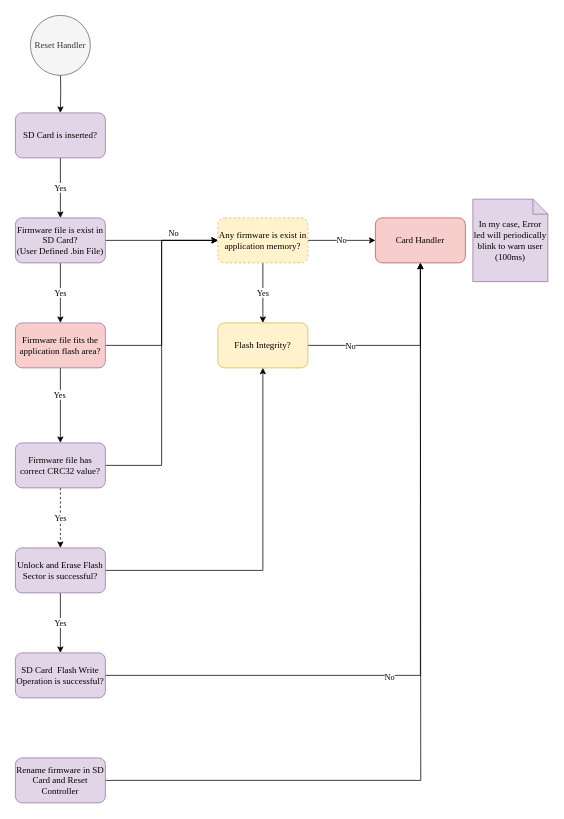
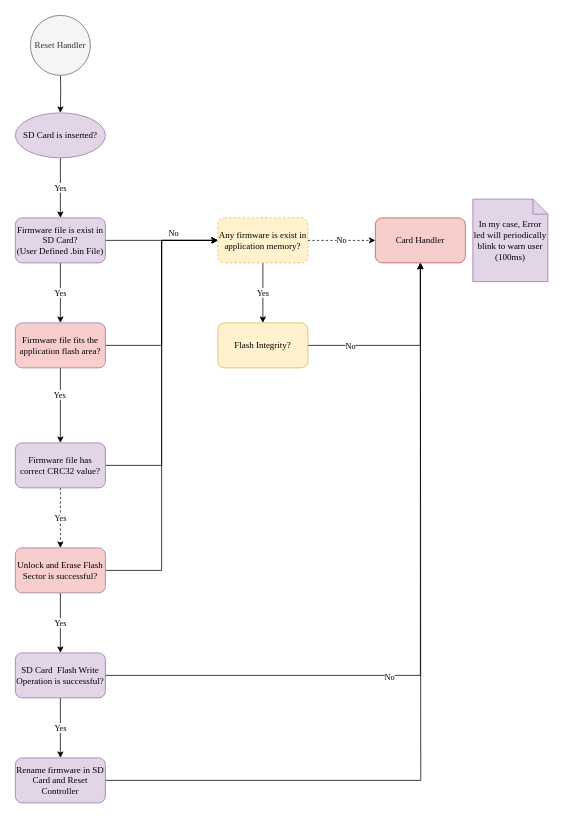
node "SD Card is inserted?": shape rounded rectangle -> ellipse
edge "Any firmware is exist in application memory?" -> "Card Handler": style solid -> dashed
node "Unlock and Erase Flash Sector is successful?": fillcolor #e1d5e7 -> #f8cecc
edge "Unlock and Erase Flash Sector is successful?" -> "Flash Integrity?": now "Unlock and Erase Flash Sector is successful?" -> "Any firmware is exist in application memory?"
edge "SD Card Flash Write Operation is successful?" -> "Rename firmware in SD Card and Reset Controller": added, label "Yes"
